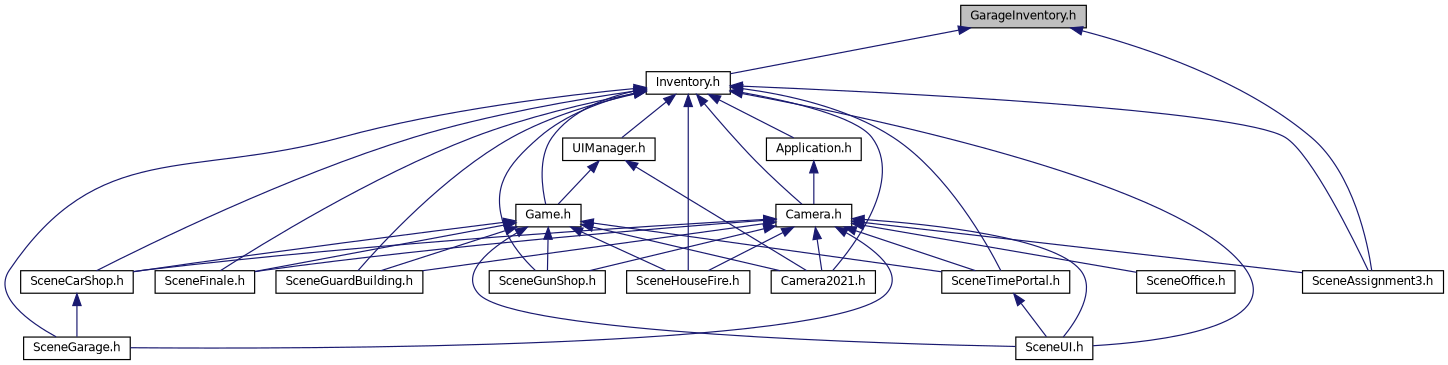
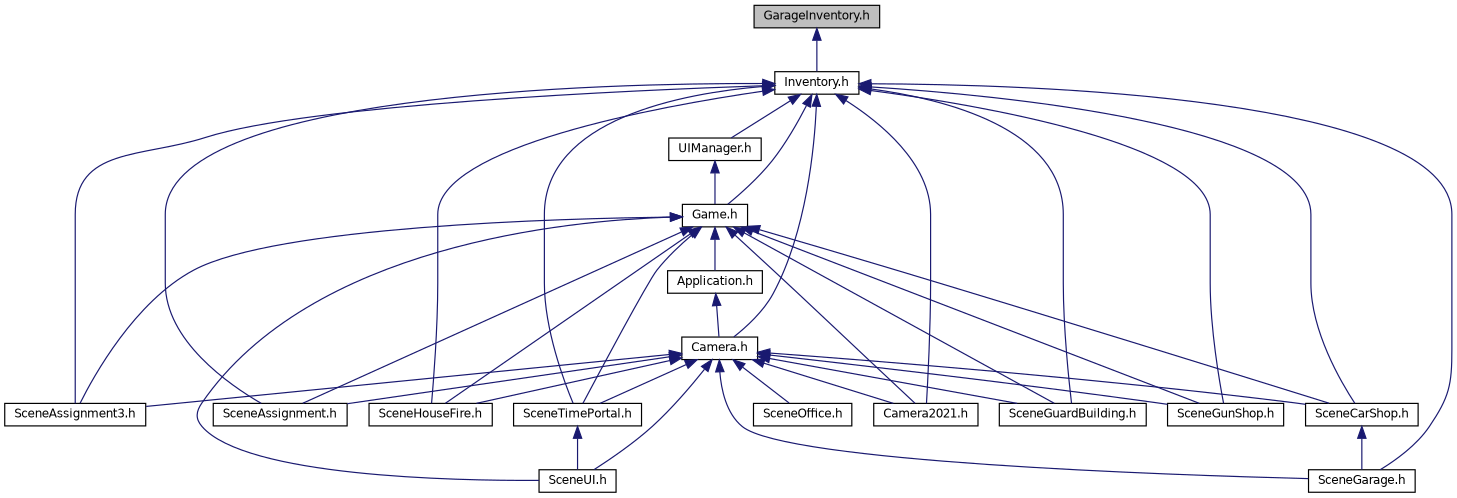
edge "SceneAssignment3.h" -> "GarageInventory.h": now "SceneAssignment3.h" -> "Game.h"
edge "Application.h" -> "Inventory.h": now "Application.h" -> "Game.h"
edge "SceneUI.h" -> "Inventory.h": removed
edge "Camera2021.h" -> "UIManager.h": removed
node "SceneFinale.h": label "SceneFinale.h" -> "SceneAssignment.h"
